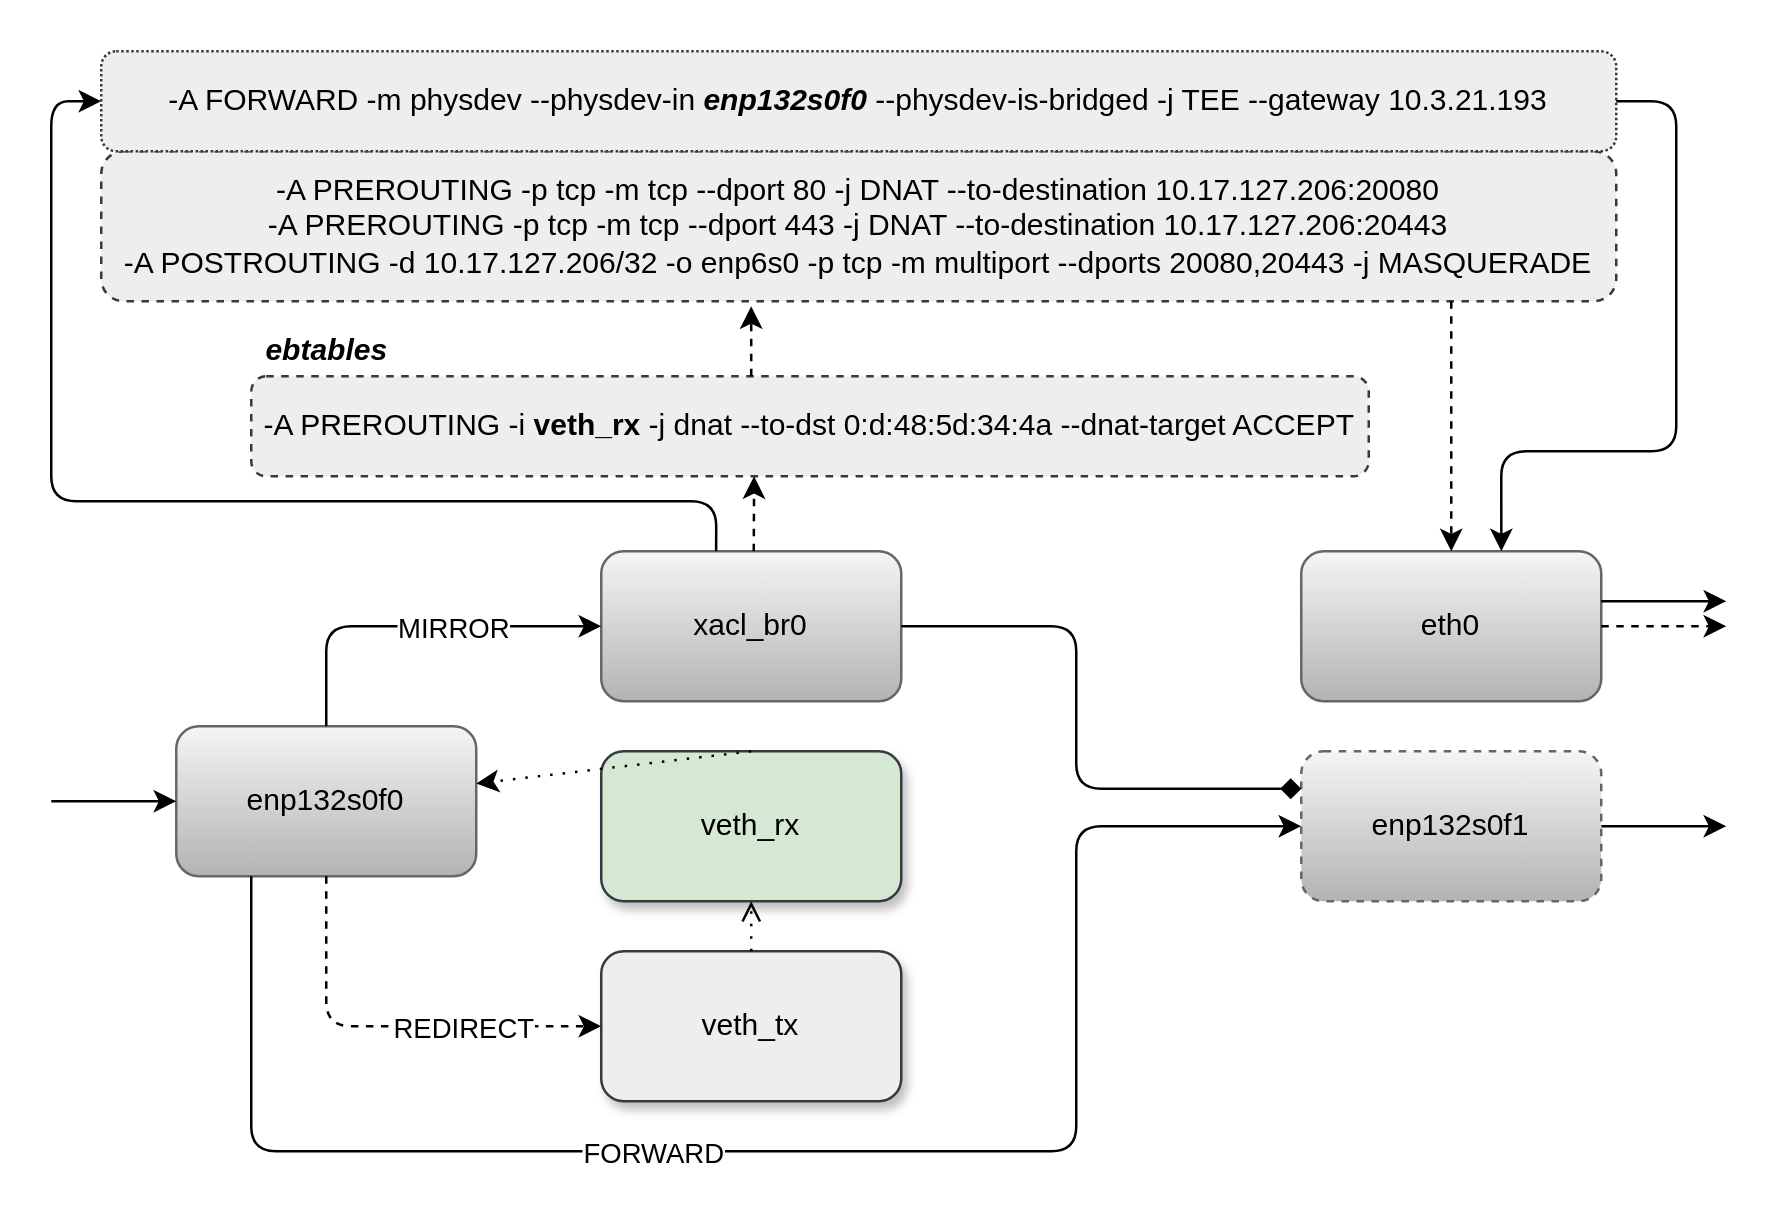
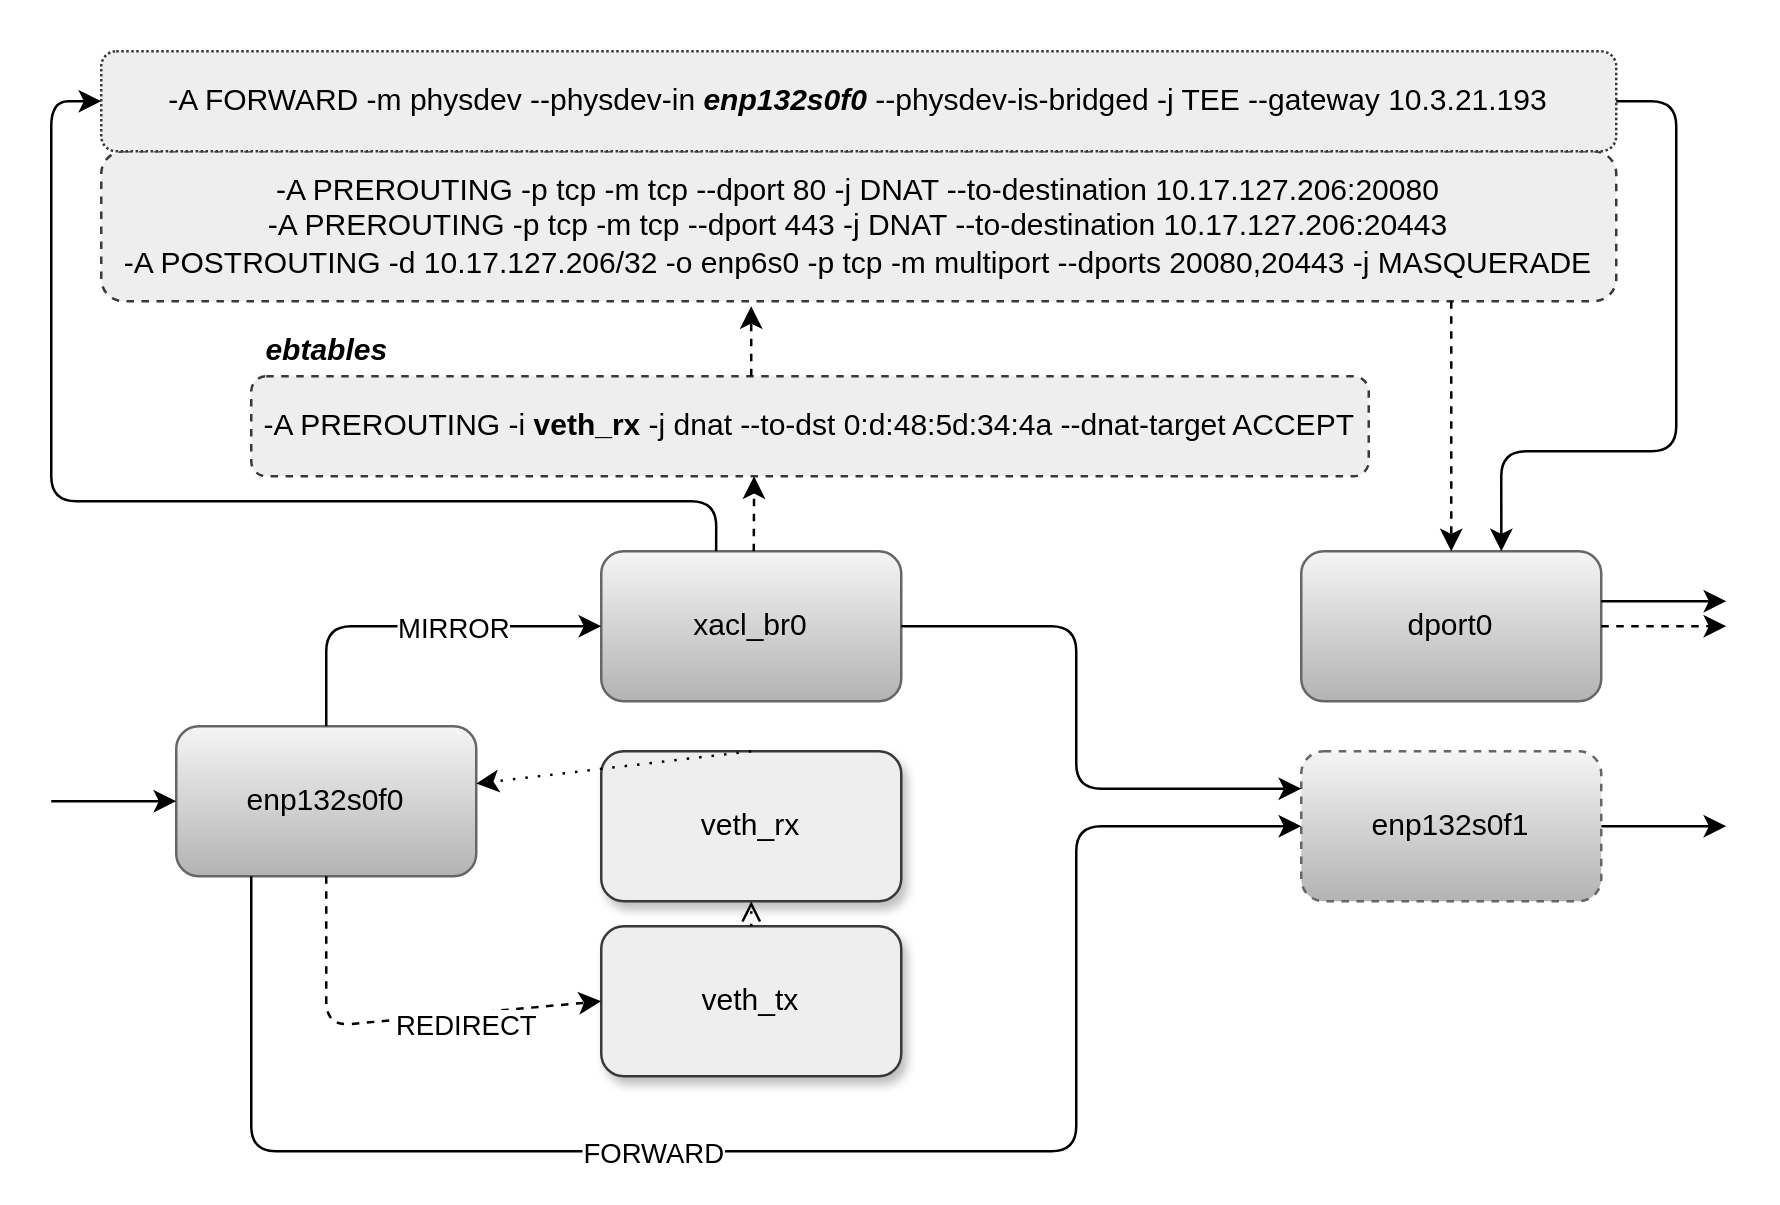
node "eth0": label "eth0" -> "dport0"
edge "xacl_br0" -> "enp132s0f1": arrowhead diamond -> classic
node "veth_rx": fillcolor #d5e8d4 -> #eeeeee
node "veth_tx": moved (751, 1026) -> (751, 1001)
